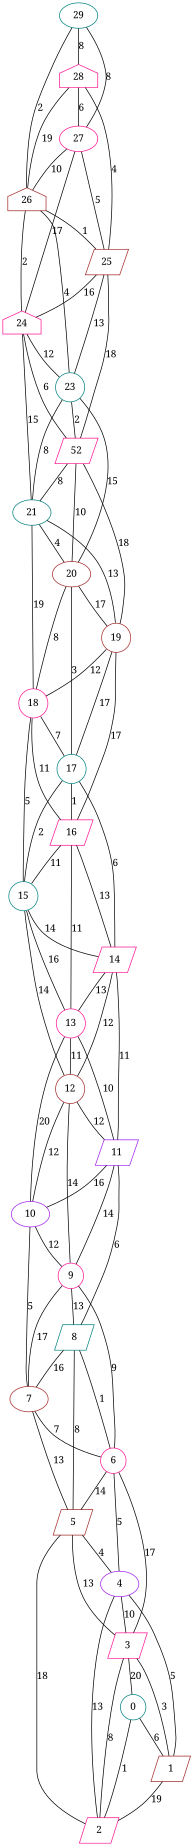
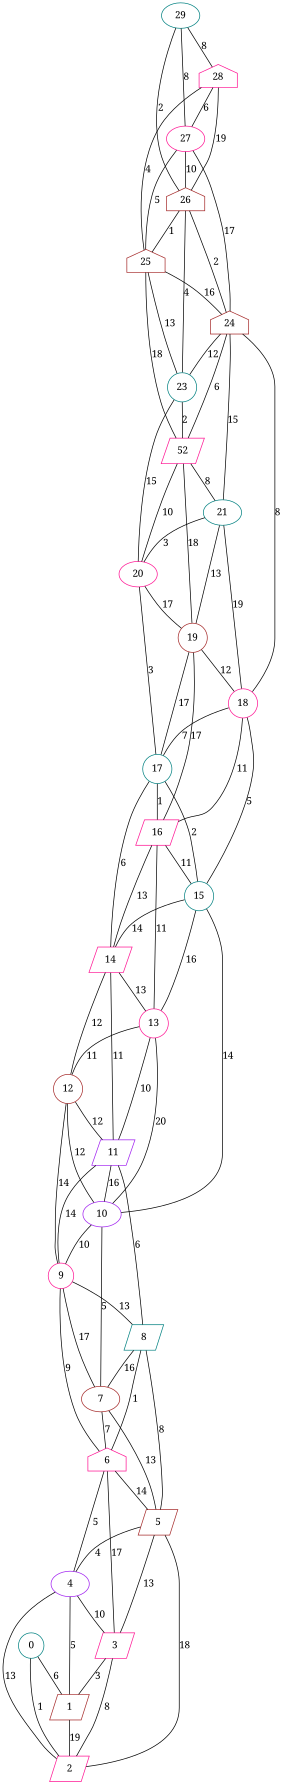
node "25": shape parallelogram -> house
node "24": color deeppink -> brown
edge "23" -- "21": removed, label "8"
edge "21" -- "20": label "4" -> "3"
node "20": color brown -> deeppink
edge "20" -- "18": now "24" -- "18"
edge "15" -- "12": now "15" -- "10"
edge "10" -- "9": label "12" -> "10"
node "6": shape circle -> house
edge "3" -- "0": removed, label "20"
